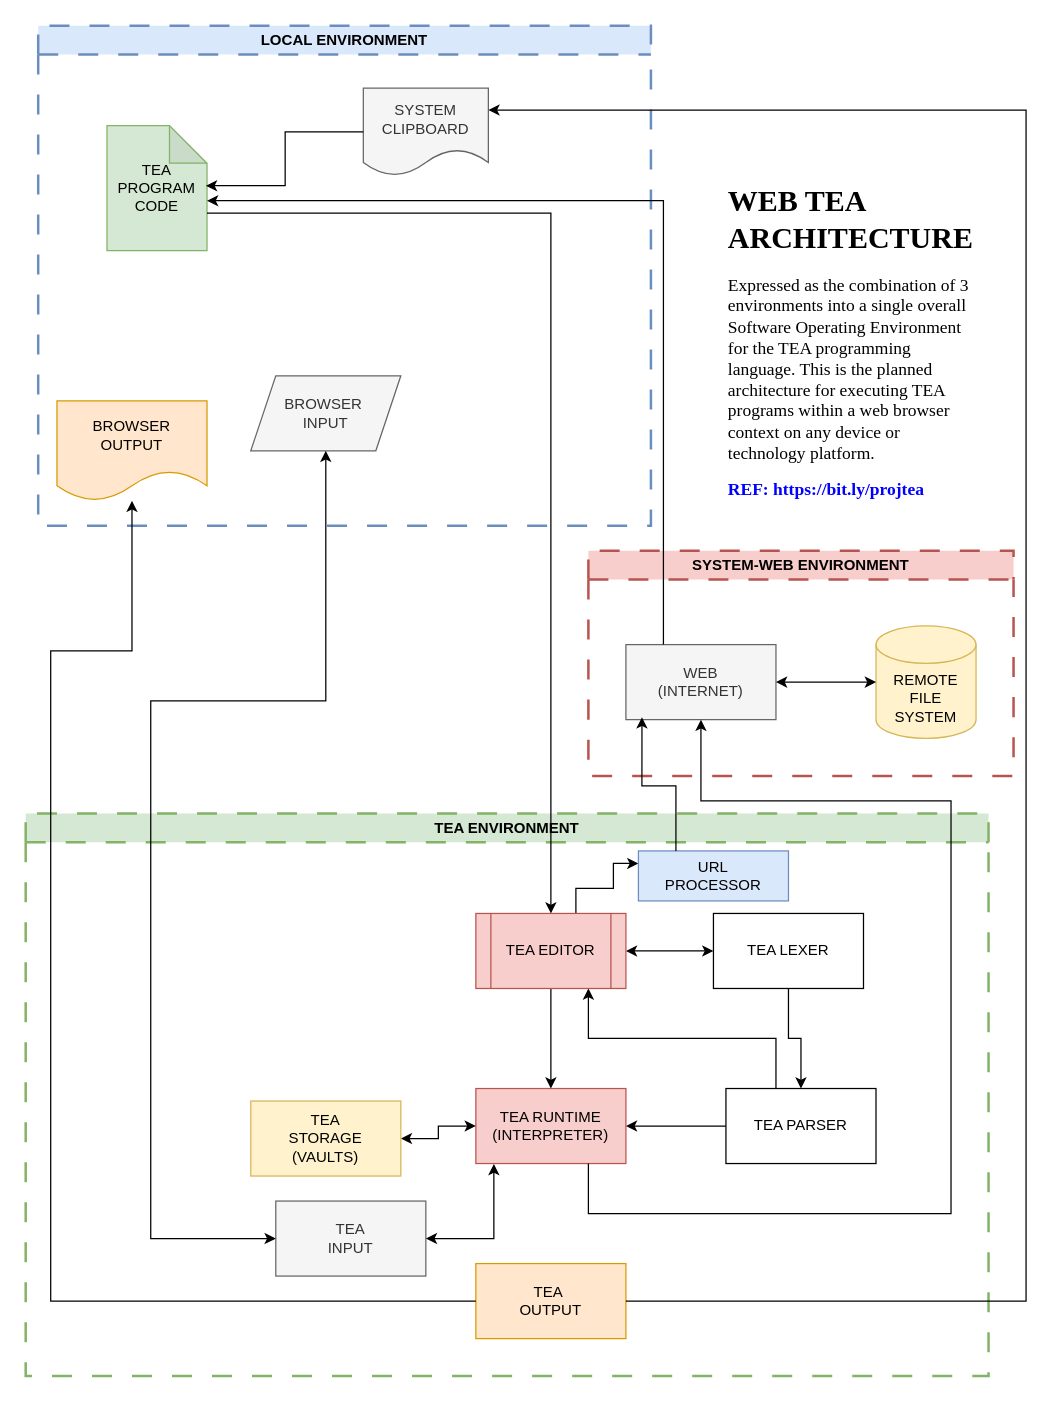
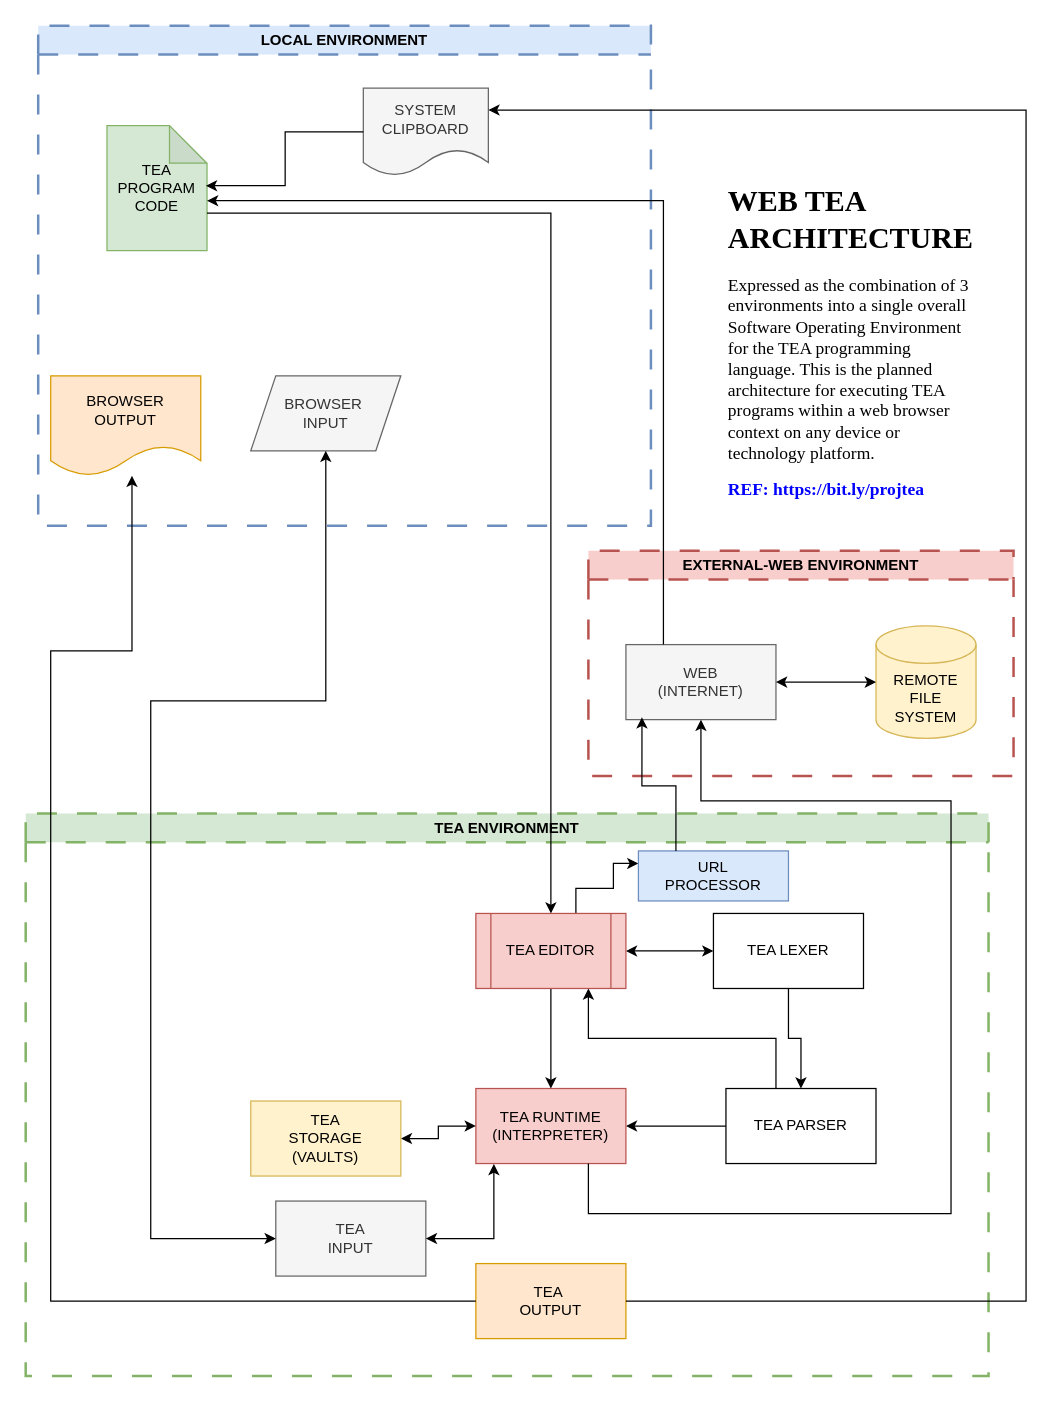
node "BROWSER OUTPUT": moved (132, 451) -> (126, 426)
node "SYSTEM-WEB ENVIRONMENT": label "SYSTEM-WEB ENVIRONMENT" -> "EXTERNAL-WEB ENVIRONMENT"
